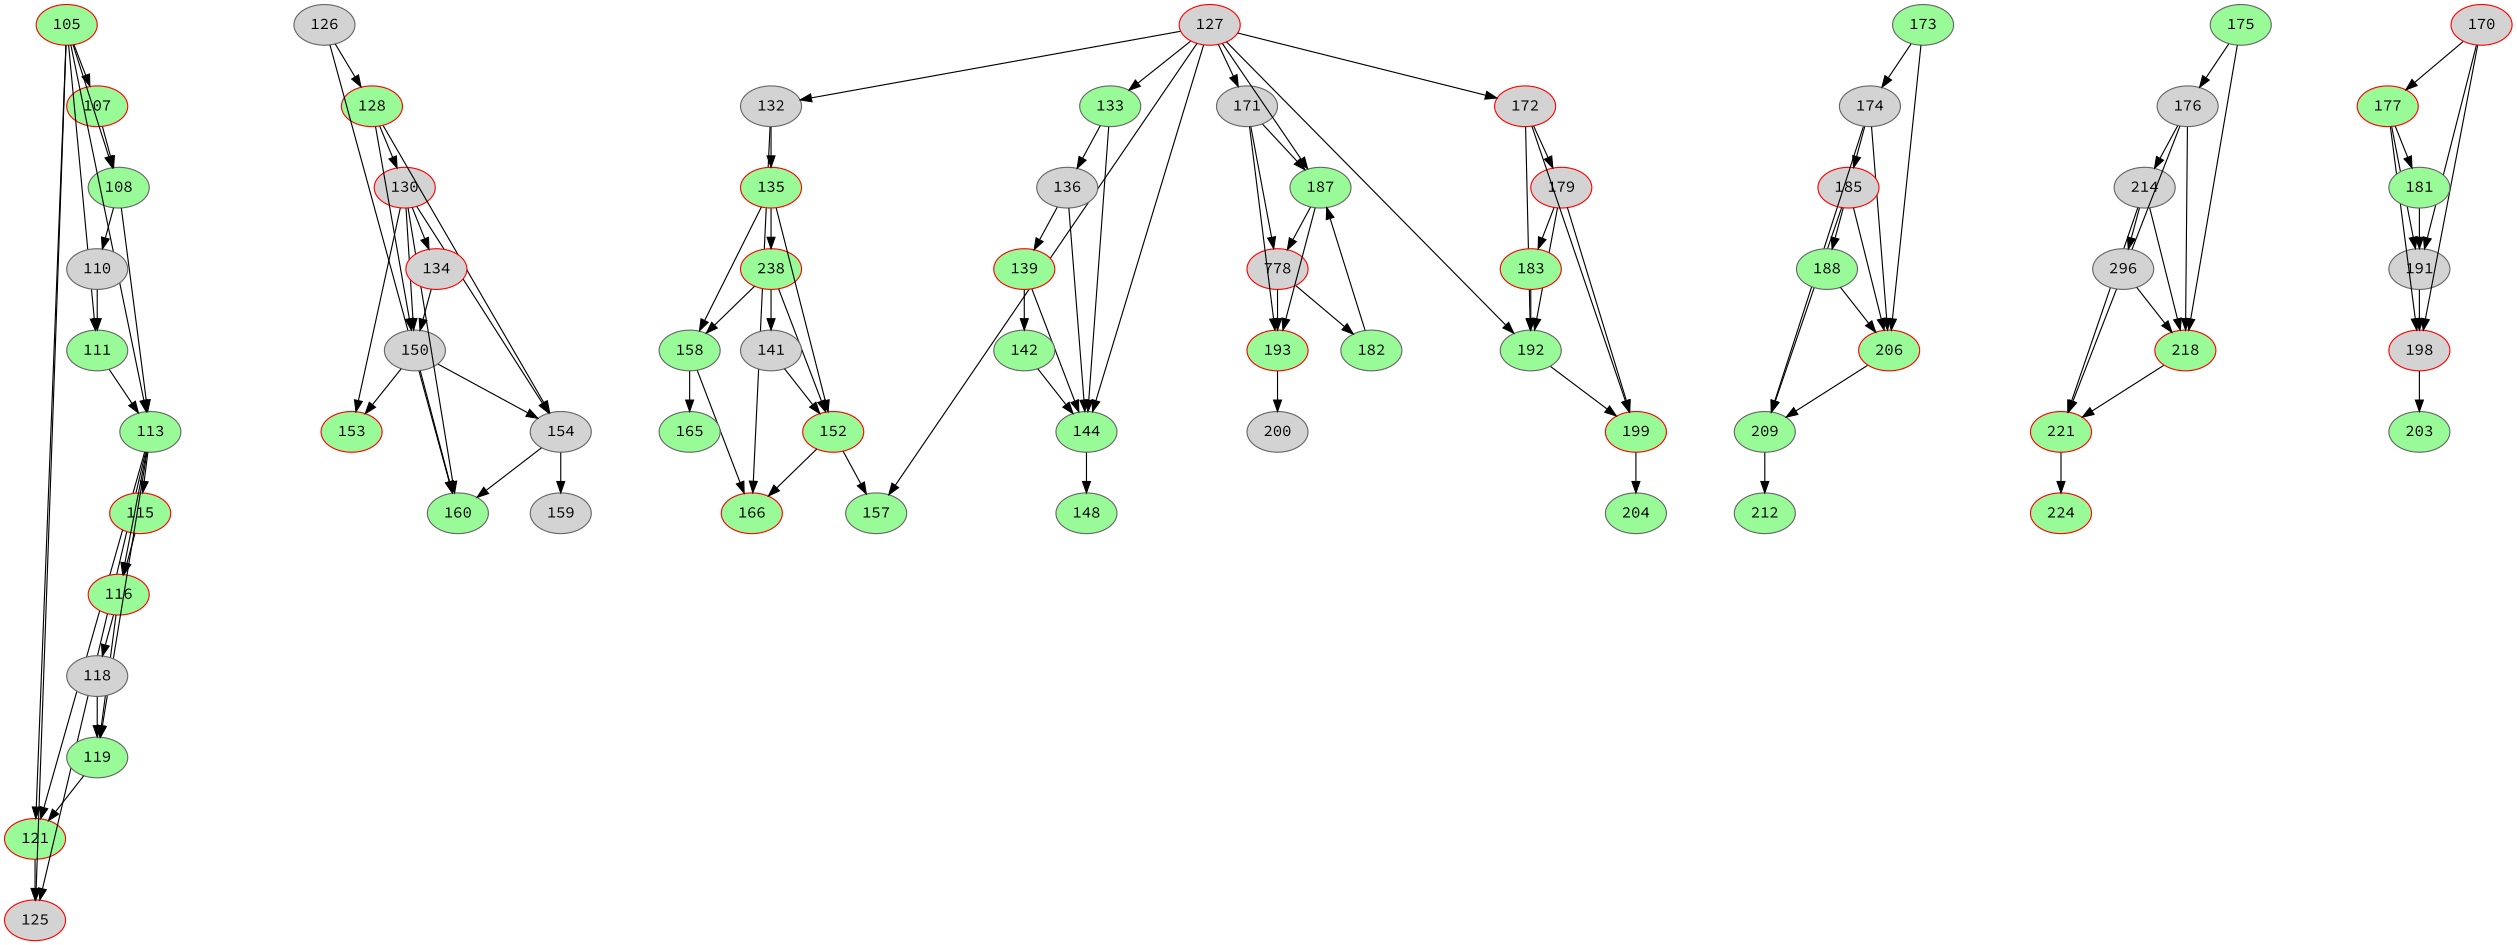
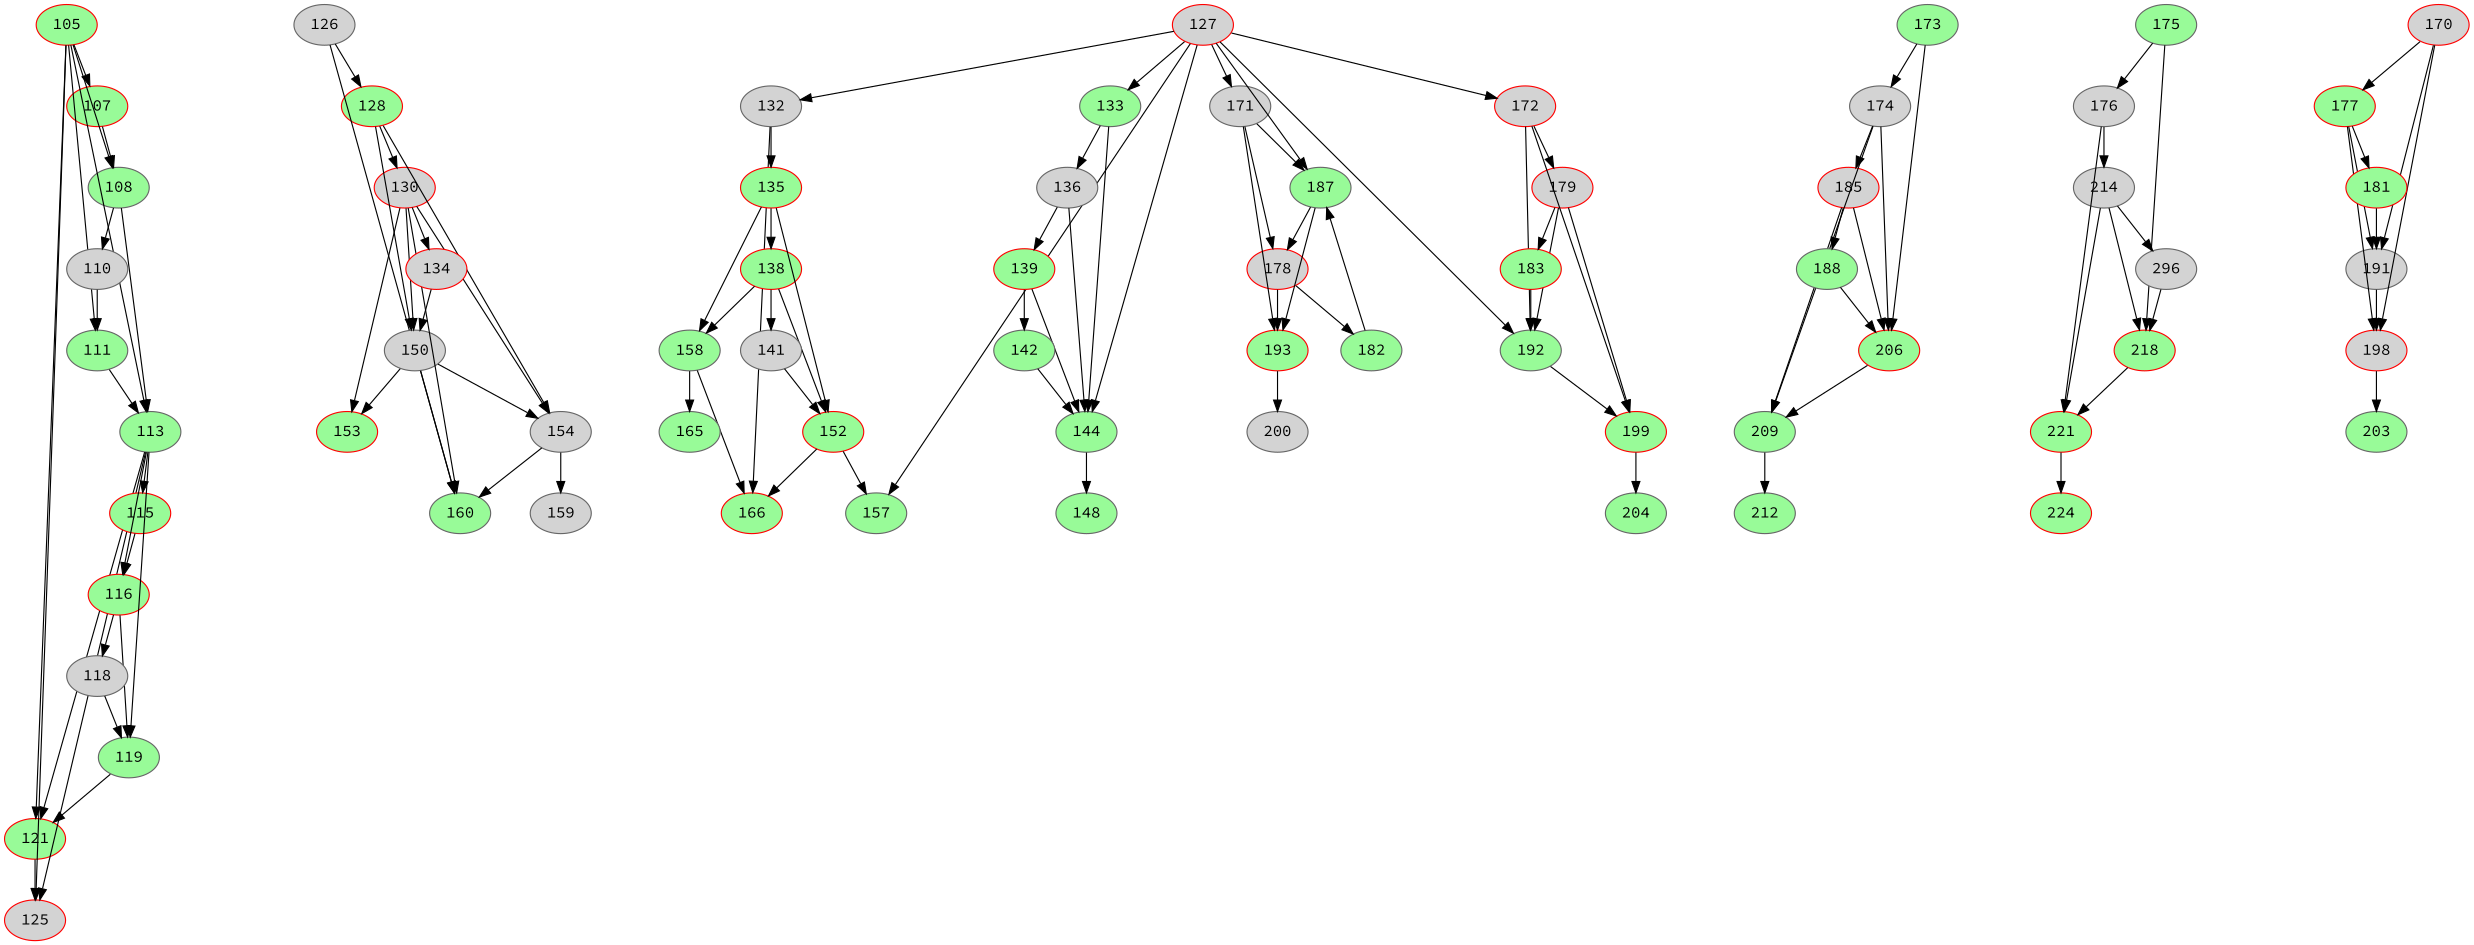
node "181": color gray40 -> red
edge "176" -> "218": removed
node "238": label "238" -> "138"
node "778": label "778" -> "178"
